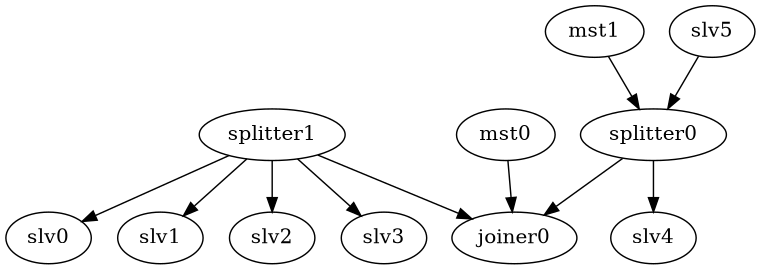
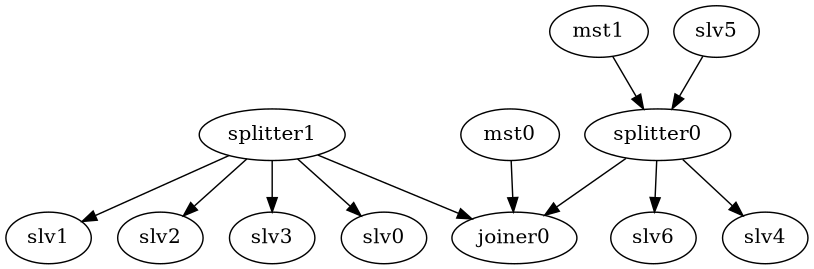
node "slv6": added
